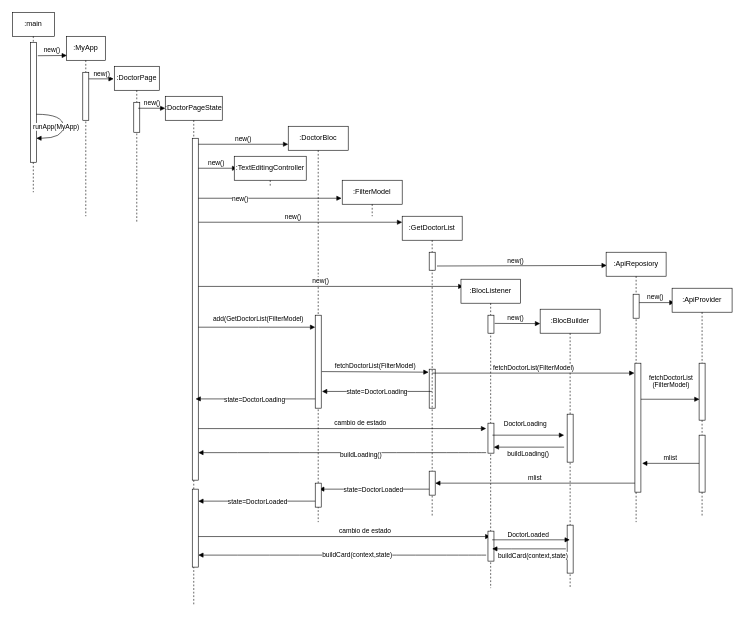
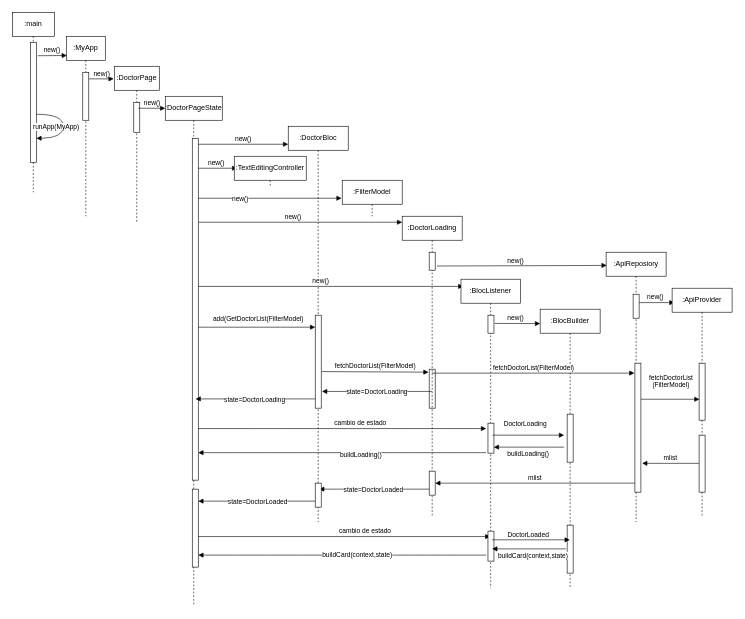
node ":GetDoctorList": label ":GetDoctorList" -> ":DoctorLoading"
